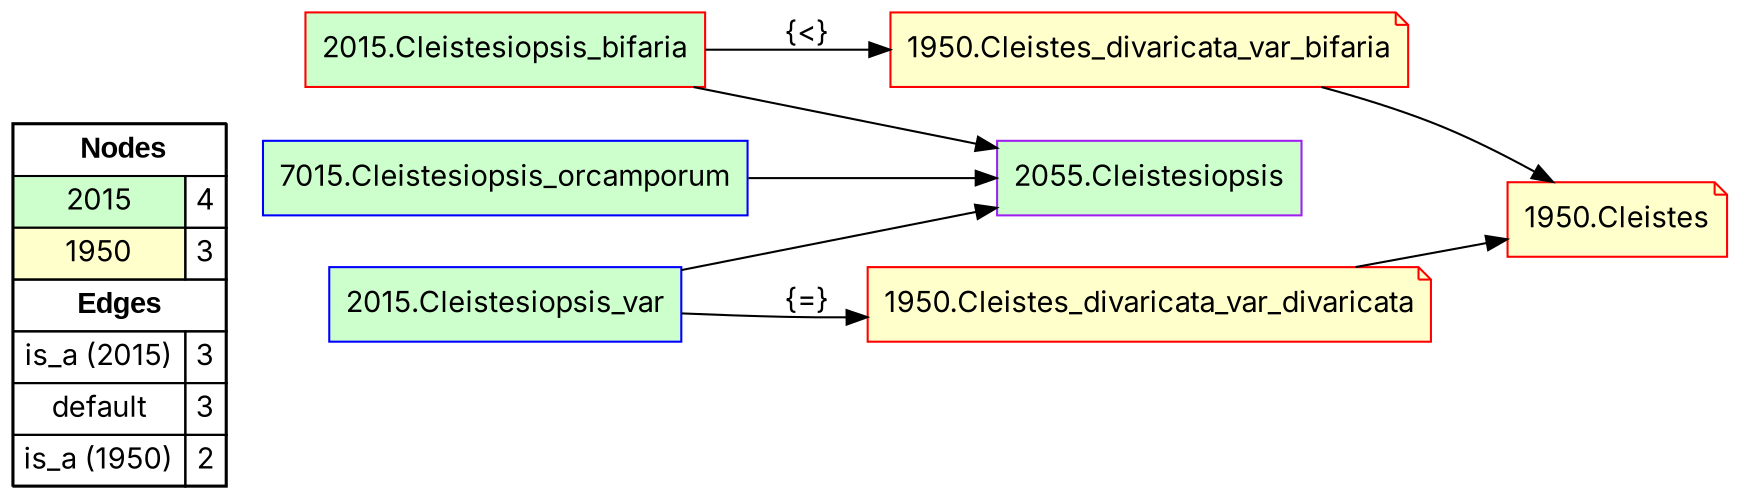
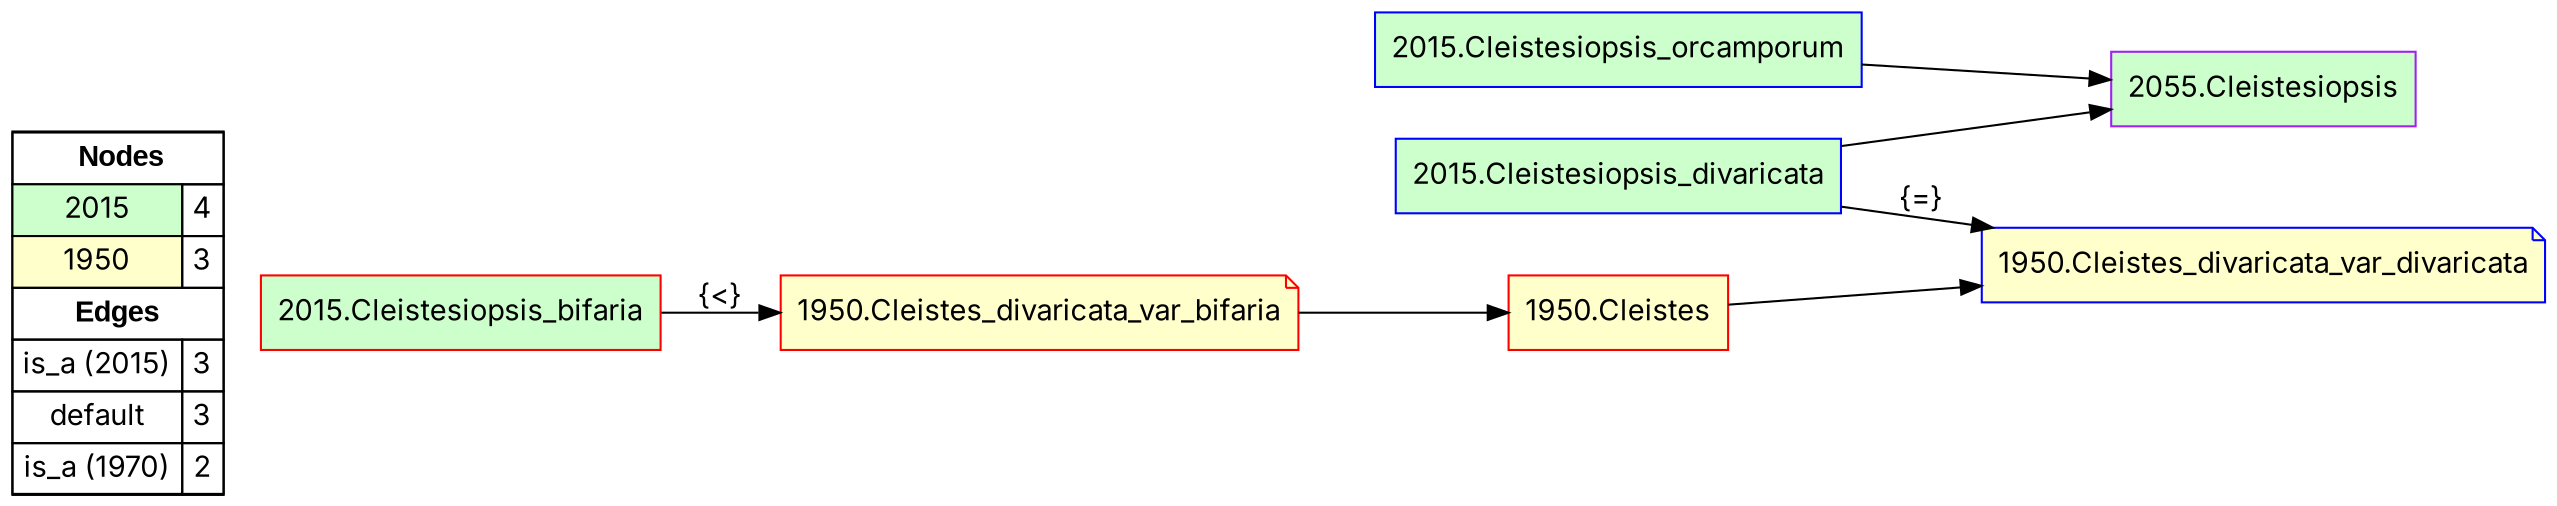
edge "2015.Cleistesiopsis_bifaria" -> "2055.Cleistesiopsis": removed
node "7015.Cleistesiopsis_orcamporum": label "7015.Cleistesiopsis_orcamporum" -> "2015.Cleistesiopsis_orcamporum"
node "1950.Cleistes": shape note -> box
edge "1950.Cleistes_divaricata_var_divaricata" -> "1950.Cleistes": reversed
node "2015.Cleistesiopsis_var": label "2015.Cleistesiopsis_var" -> "2015.Cleistesiopsis_divaricata"
node "1950.Cleistes_divaricata_var_divaricata": color red -> blue
node "Nodes": text "is_a (1950)" -> "is_a (1970)"
